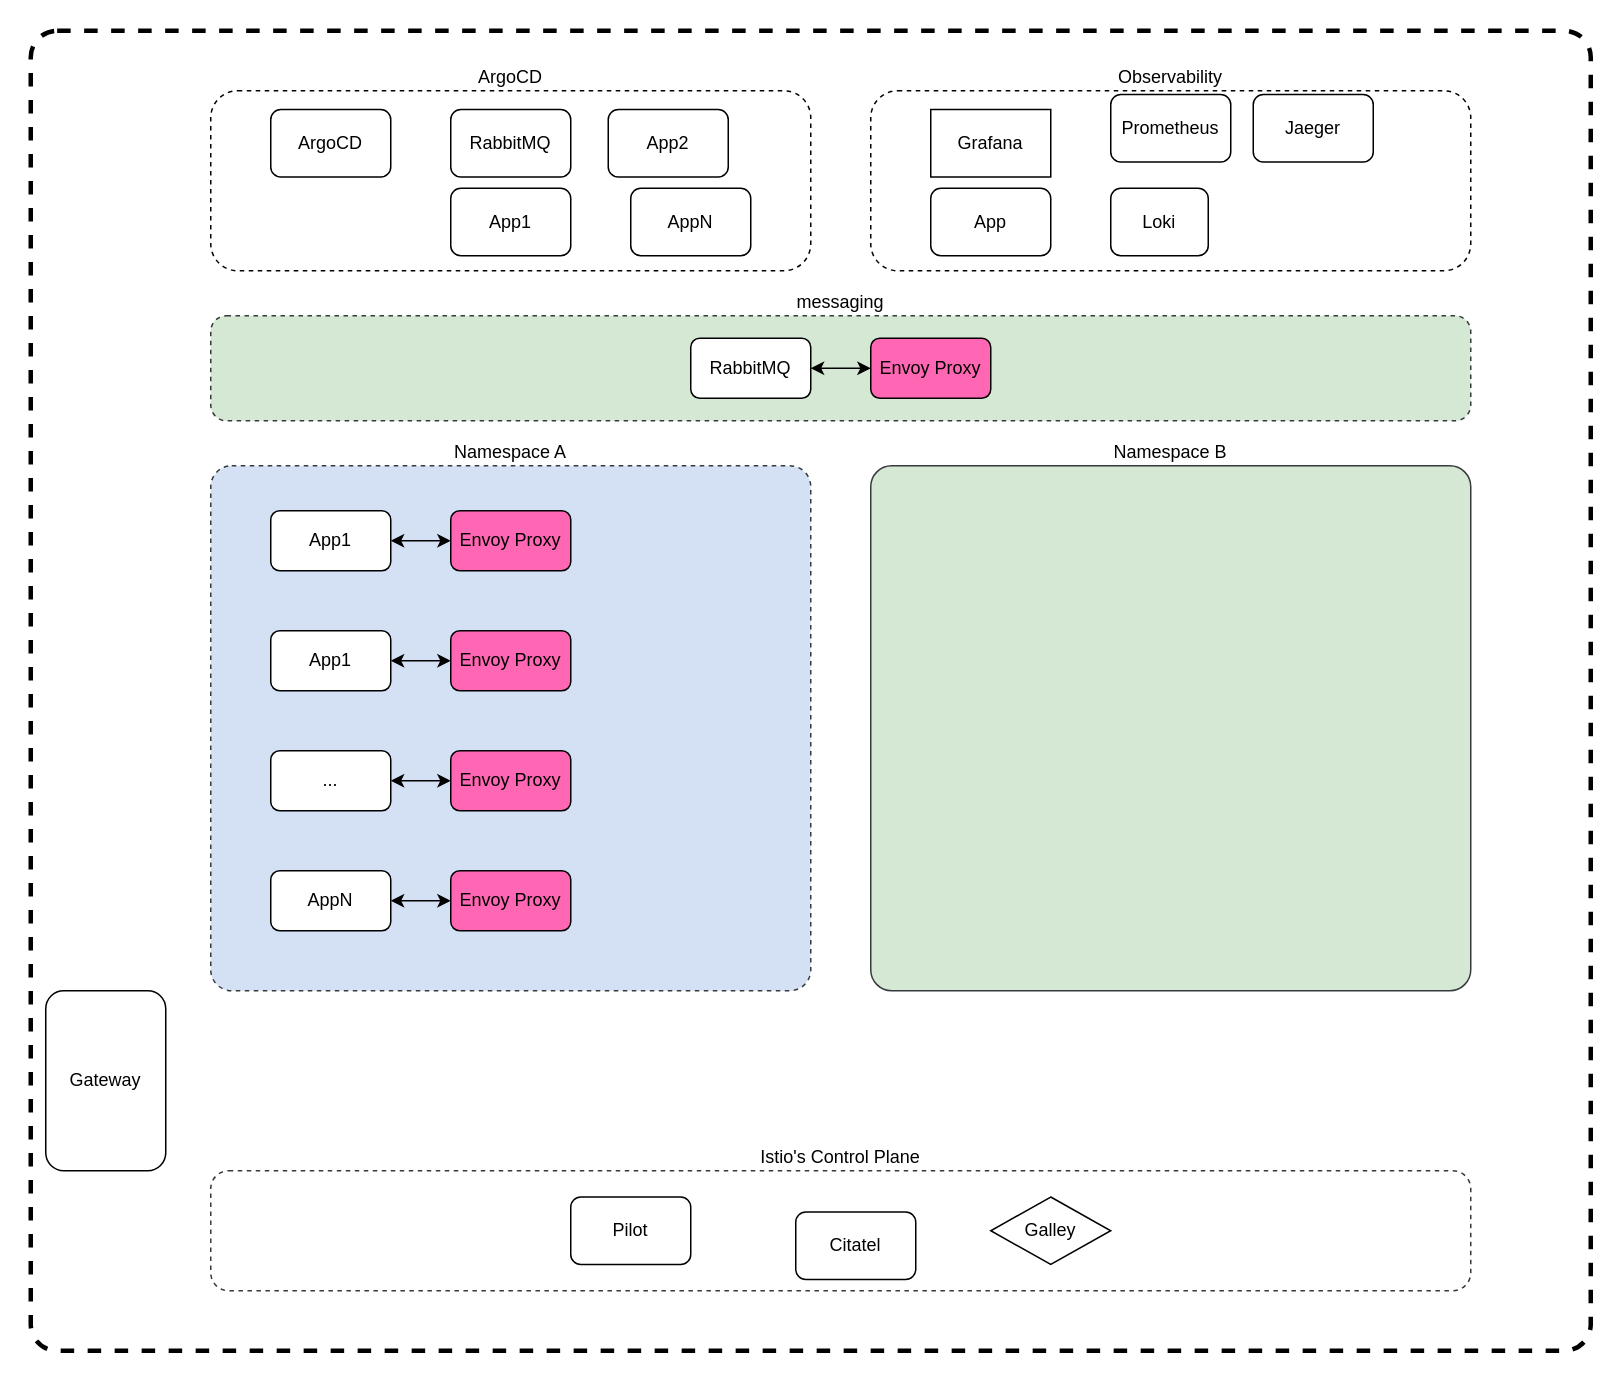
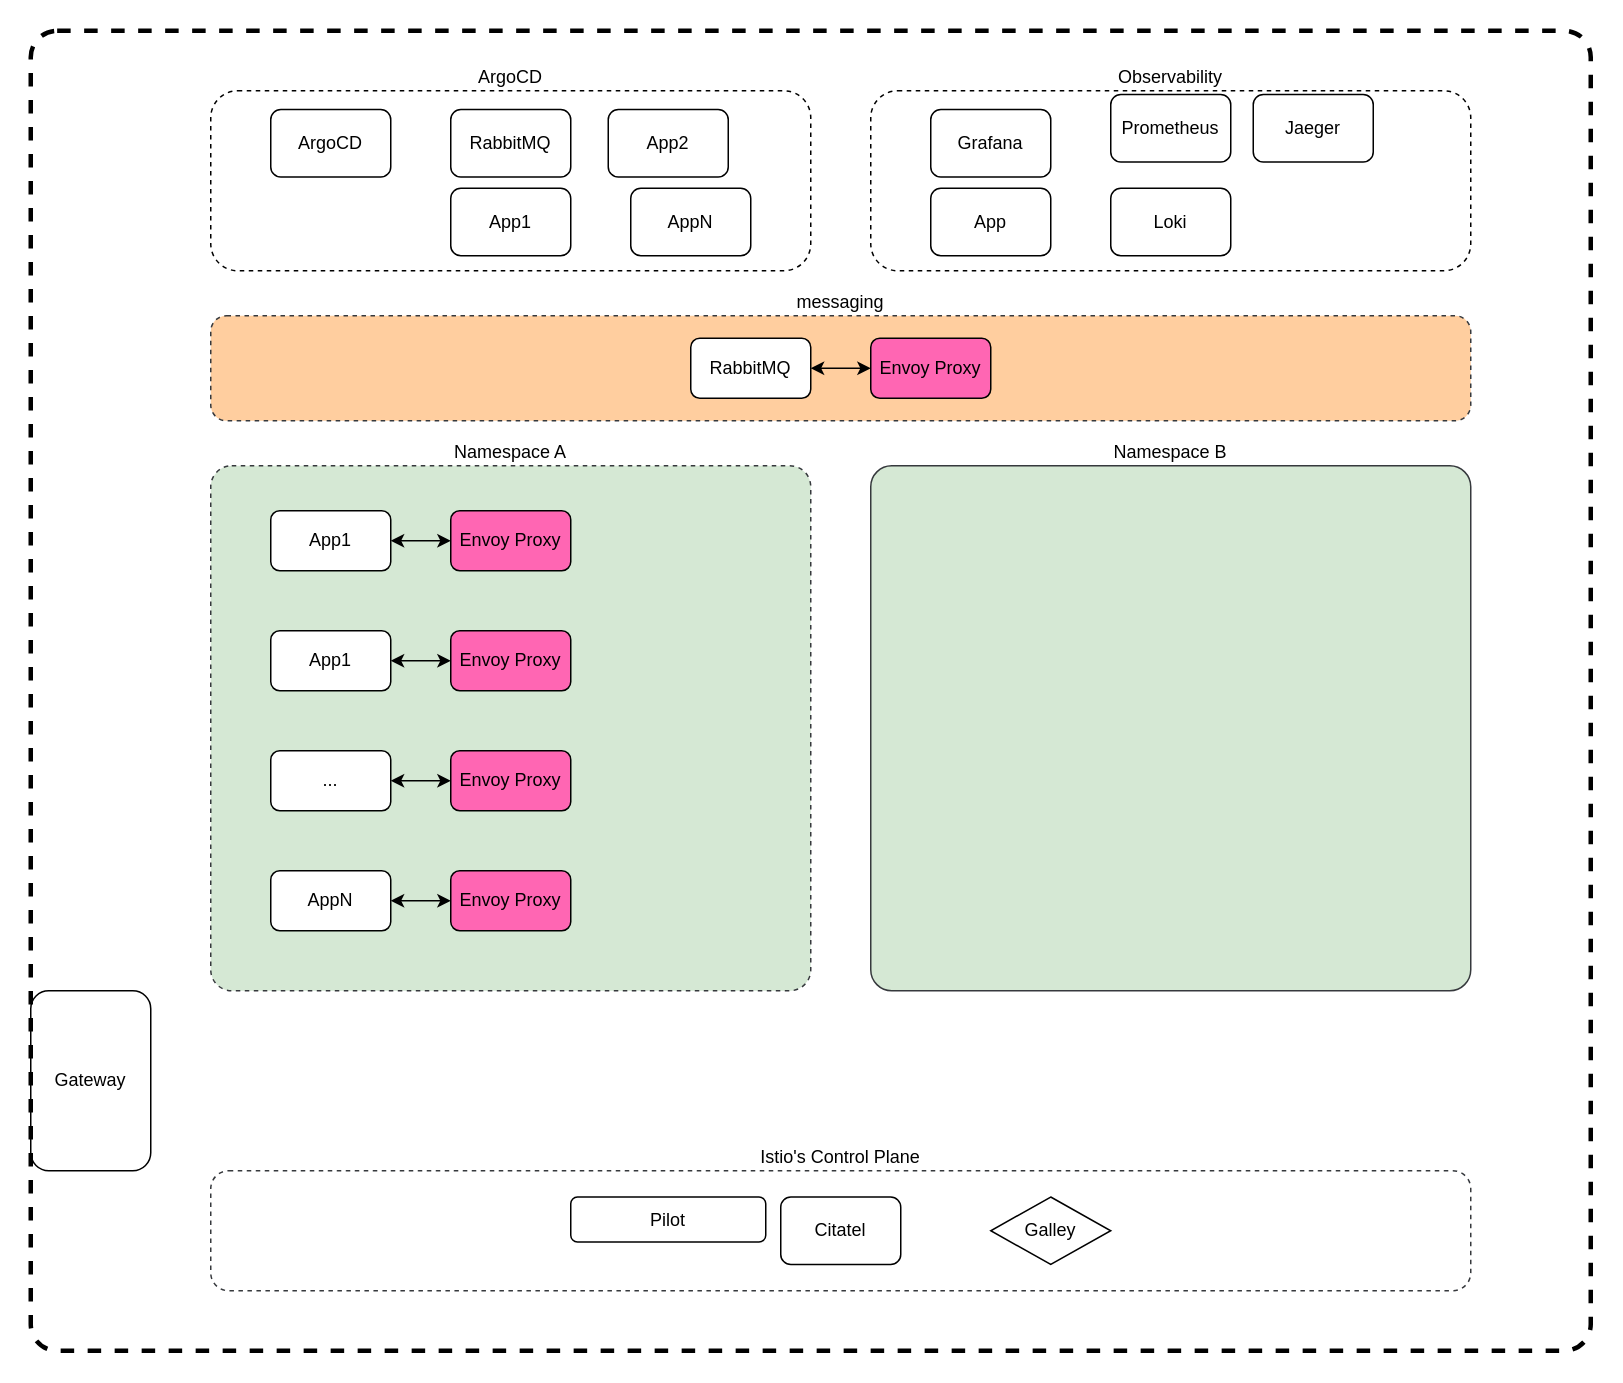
node "Grafana": shape rectangle -> rounded rectangle
node "Loki": size 98x68 -> 120x68
node "messaging": fillcolor #d5e8d4 -> #ffce9f
node "Namespace A": fillcolor #d4e1f5 -> #d5e8d4
node "Gateway": moved (106, 1081) -> (91, 1081)
node "Pilot": size 120x68 -> 195x45
node "Citatel": moved (856, 1246) -> (841, 1231)
